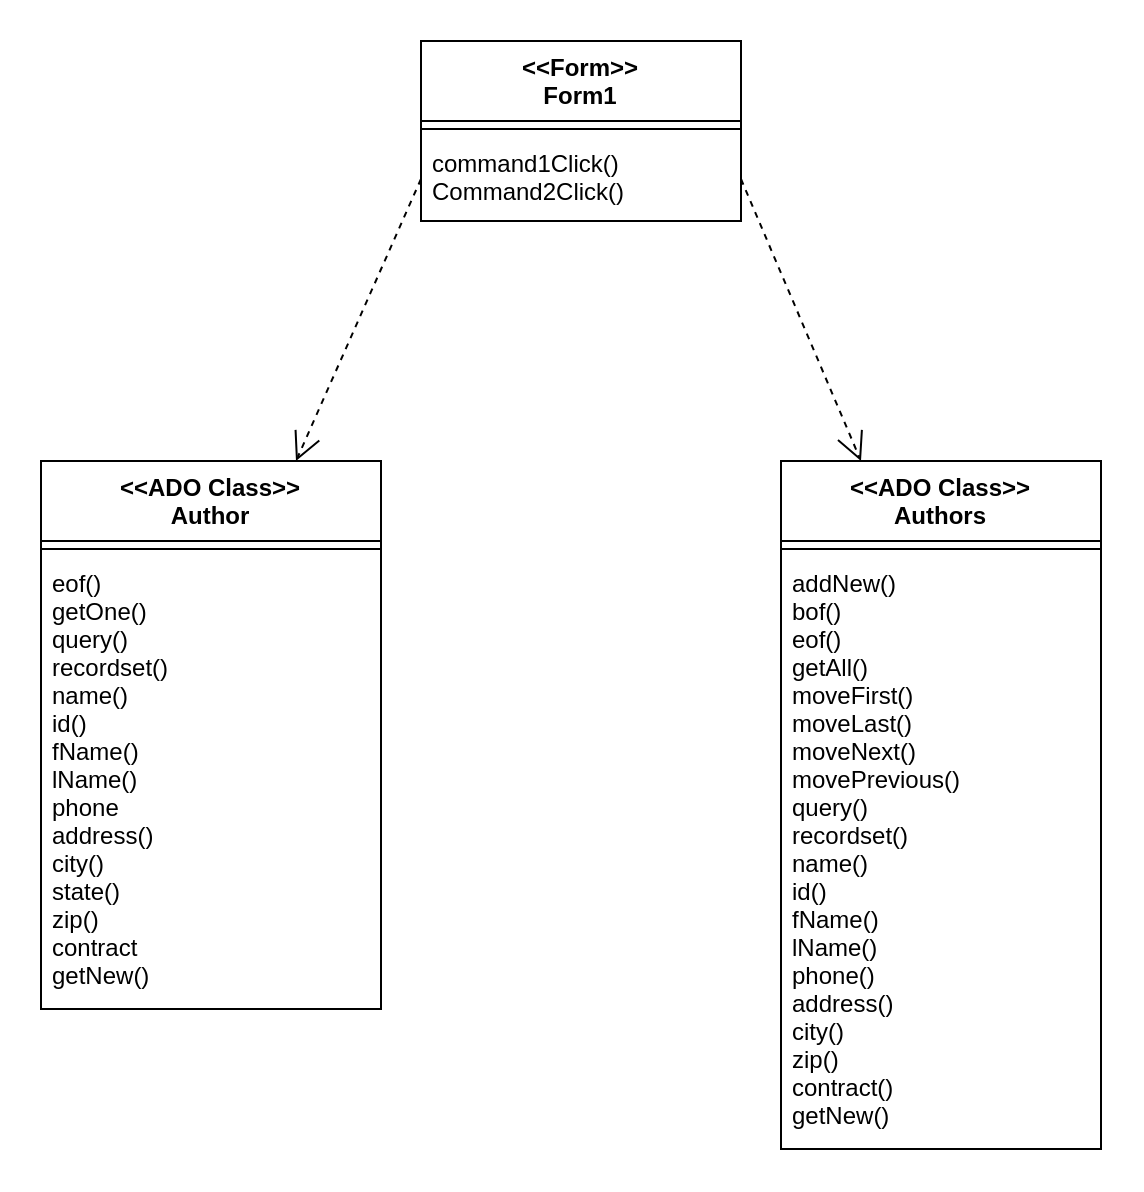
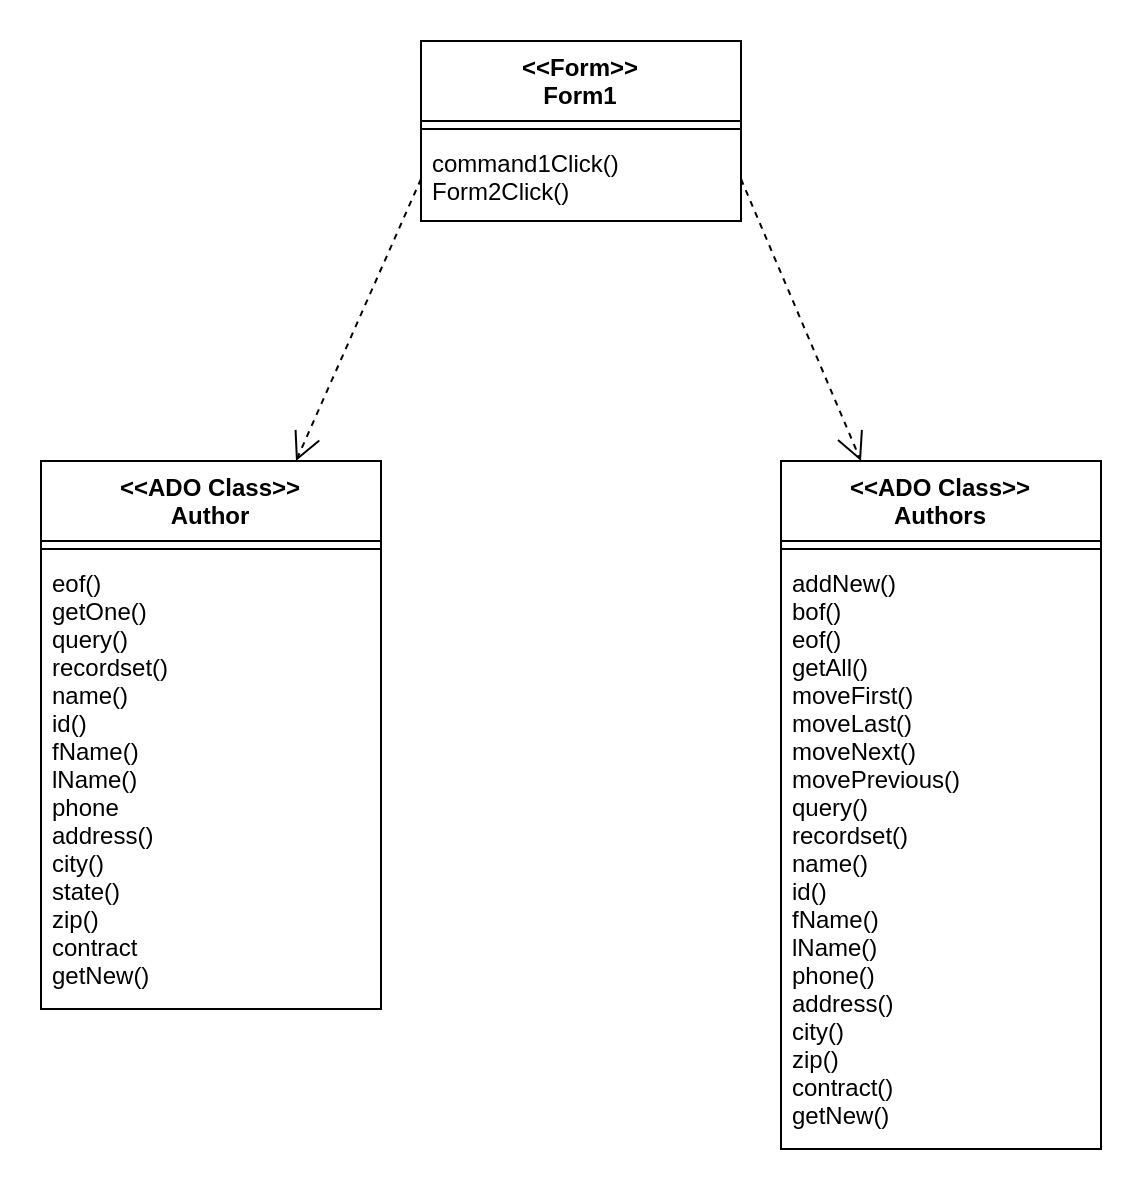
node "command1Click() Command2Click()": label "command1Click() Command2Click()" -> "command1Click() Form2Click()"
